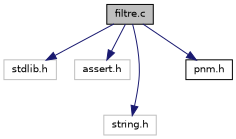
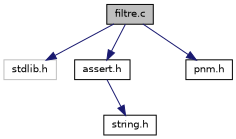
edge "filtre.c" -> "string.h": now "assert.h" -> "string.h"
node "assert.h": color grey75 -> black
node "string.h": color grey75 -> black
